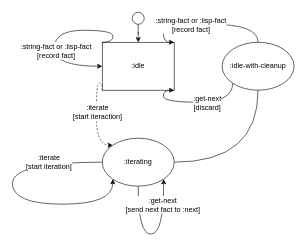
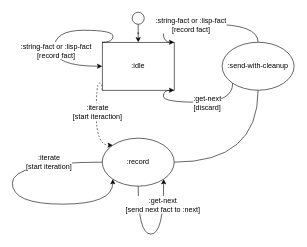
node ":idle-with-cleanup": label ":idle-with-cleanup" -> ":send-with-cleanup"
node ":iterating": label ":iterating" -> ":record"
